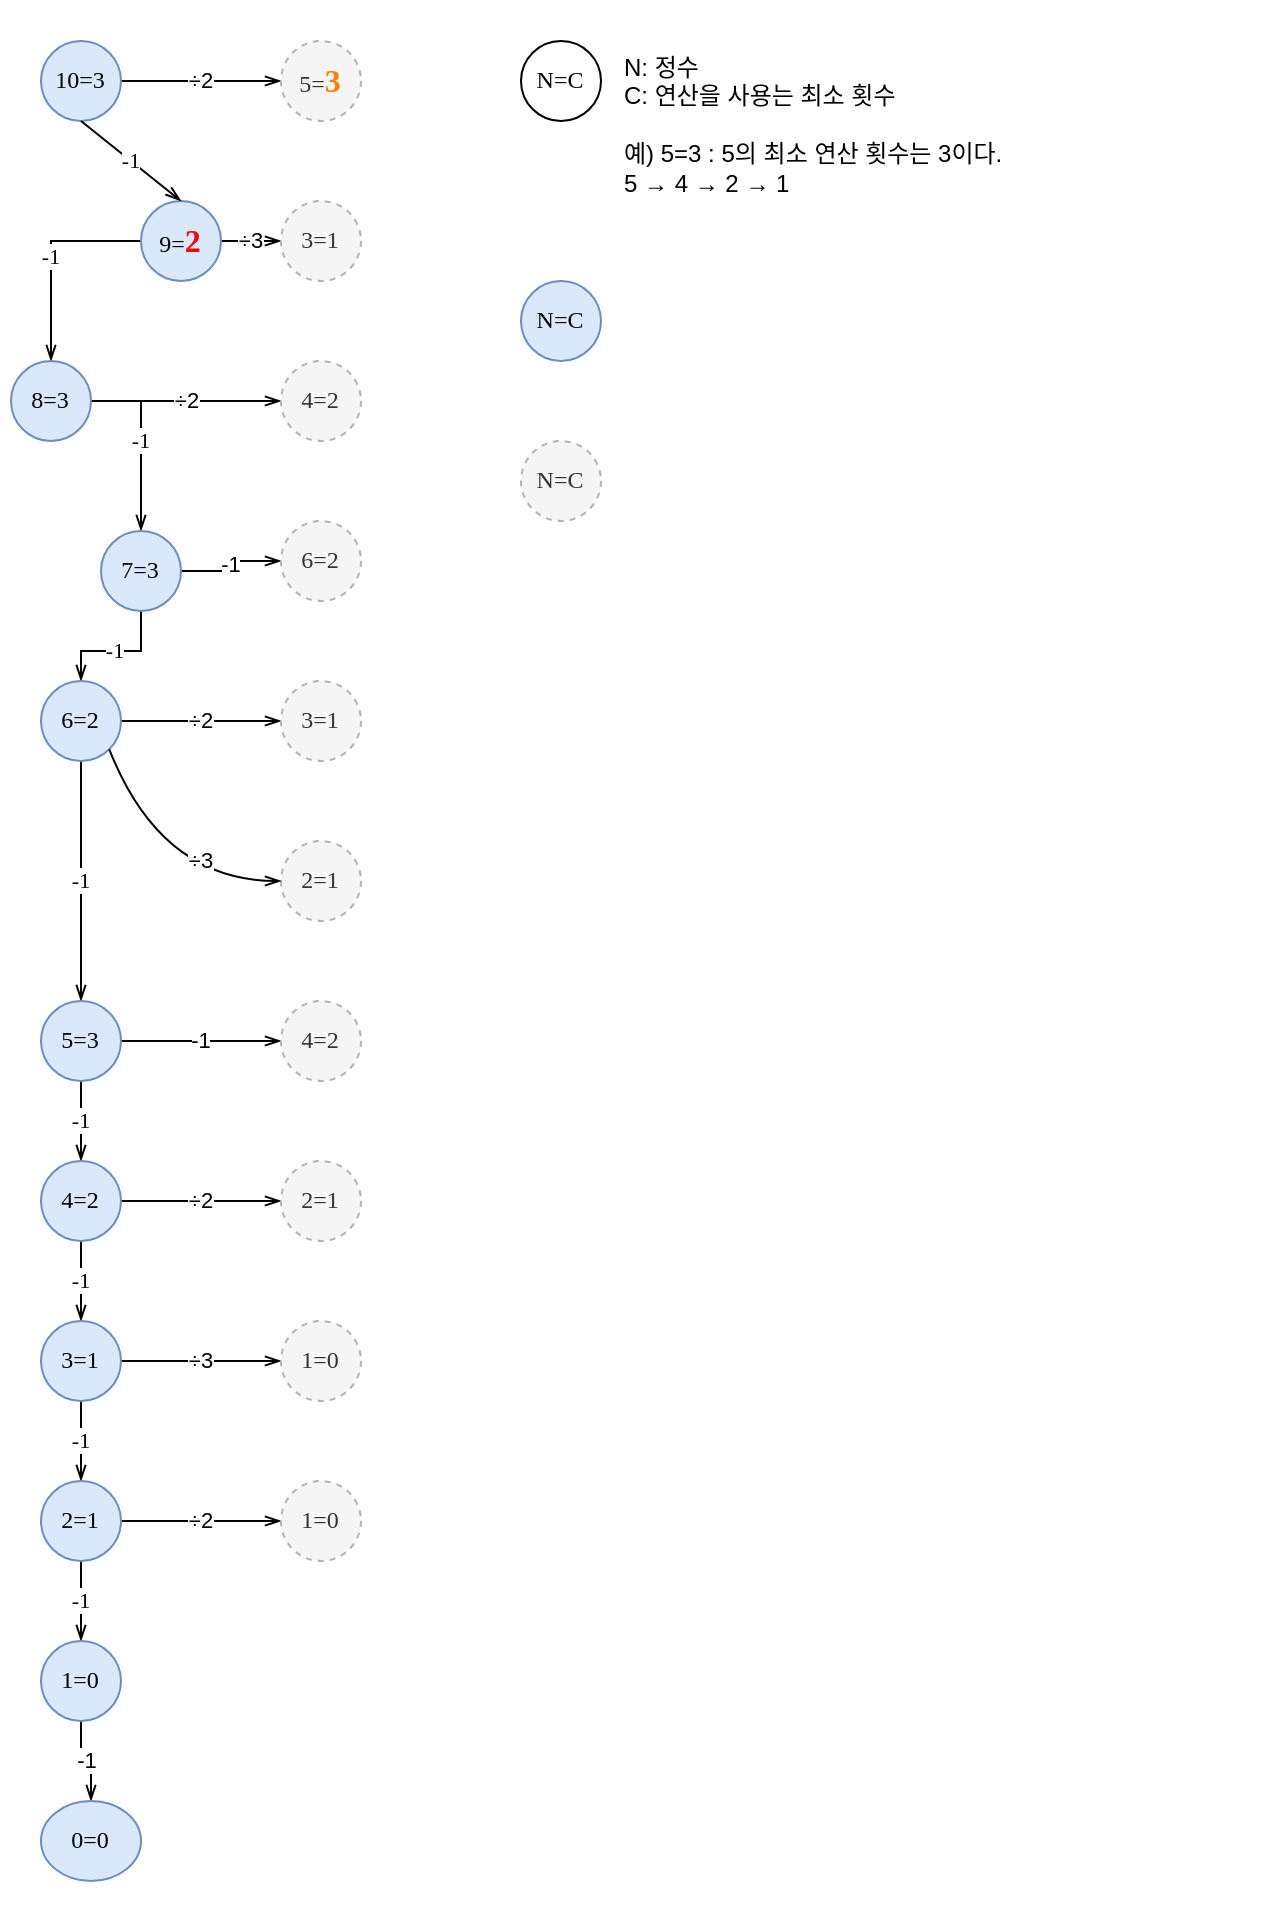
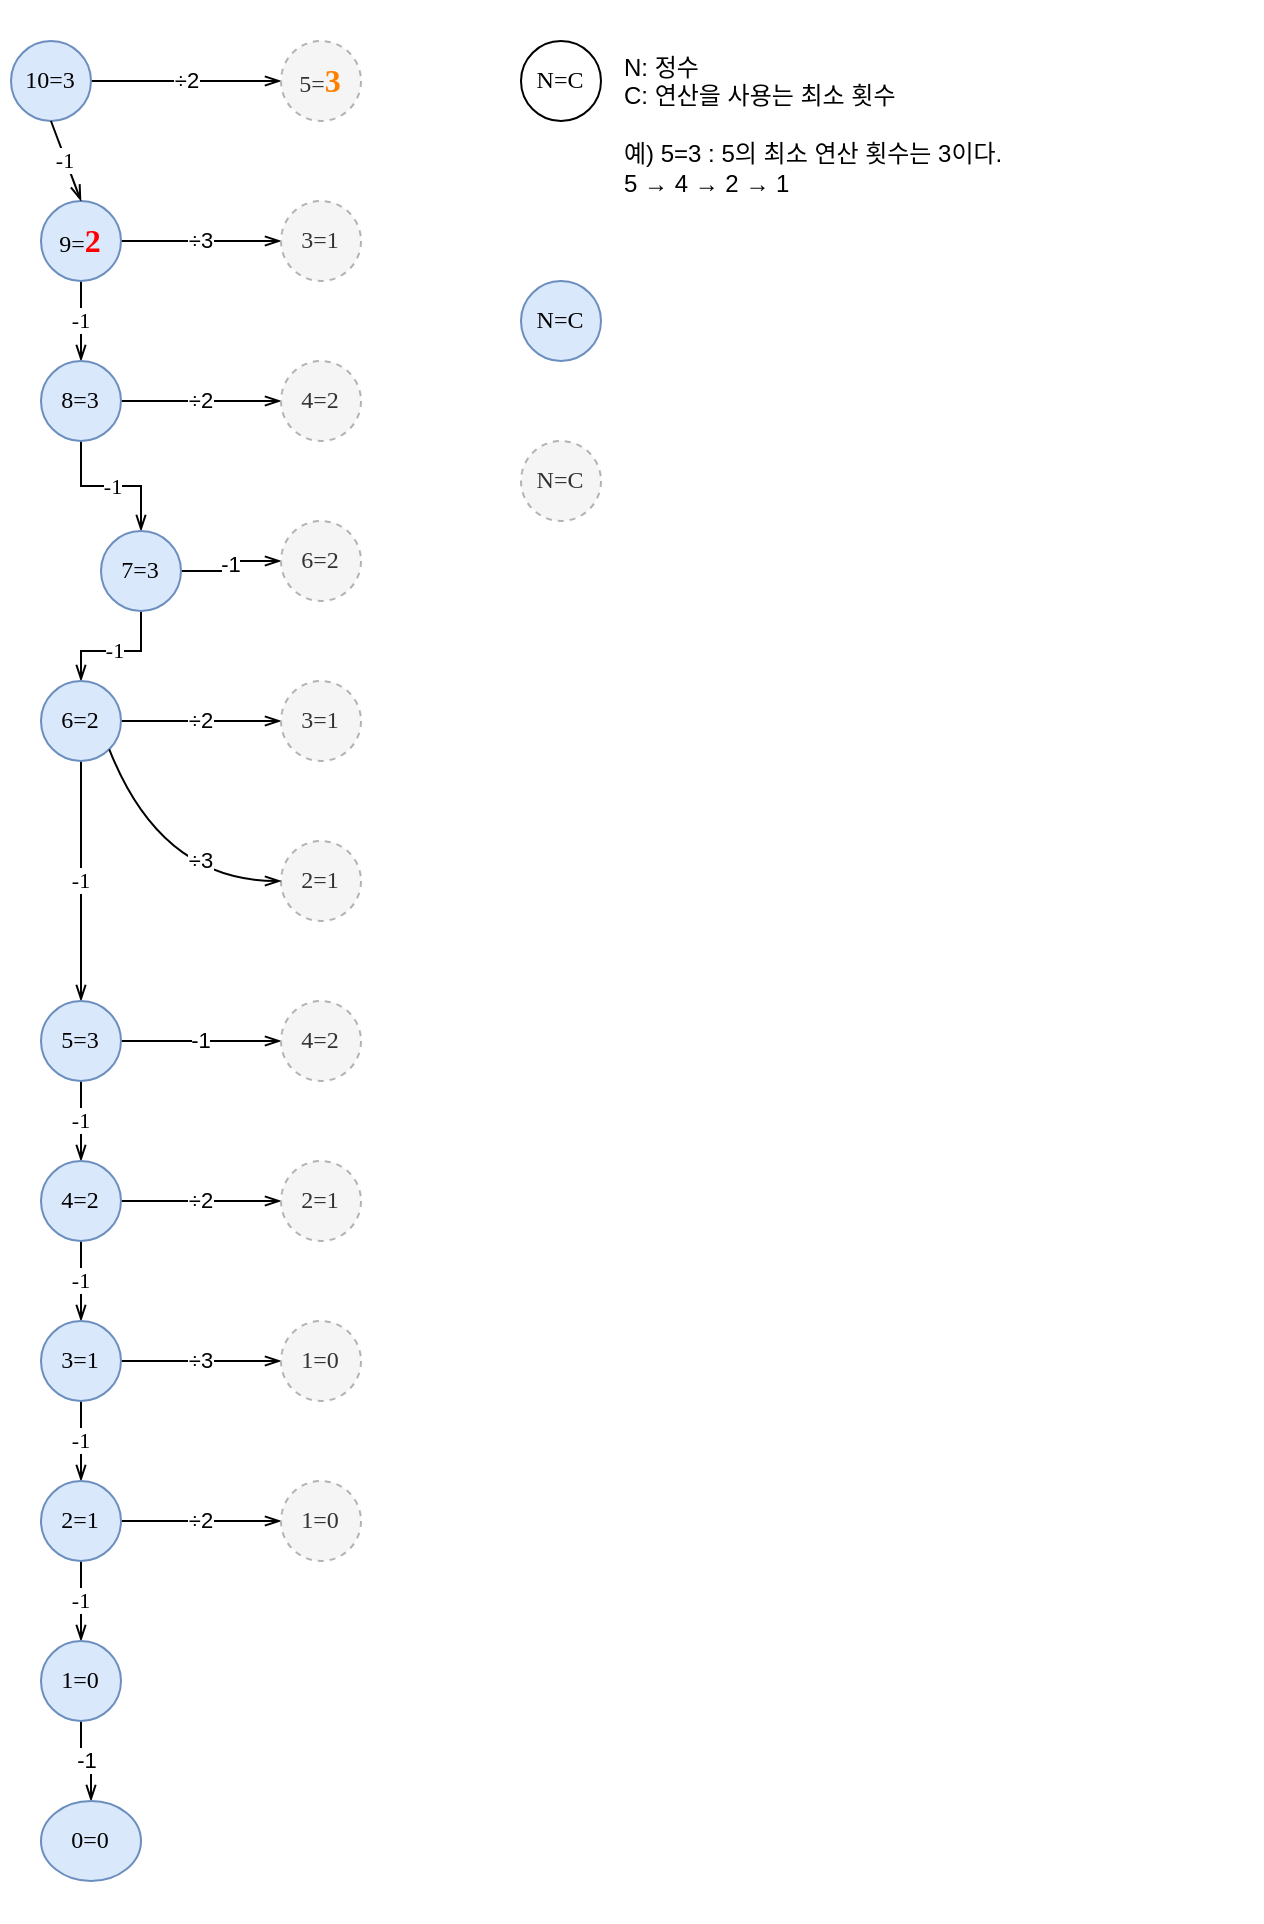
node "10=3": moved (81, 81) -> (51, 81)
node "9=2": moved (181, 241) -> (81, 241)
node "8=3": moved (51, 401) -> (81, 401)
